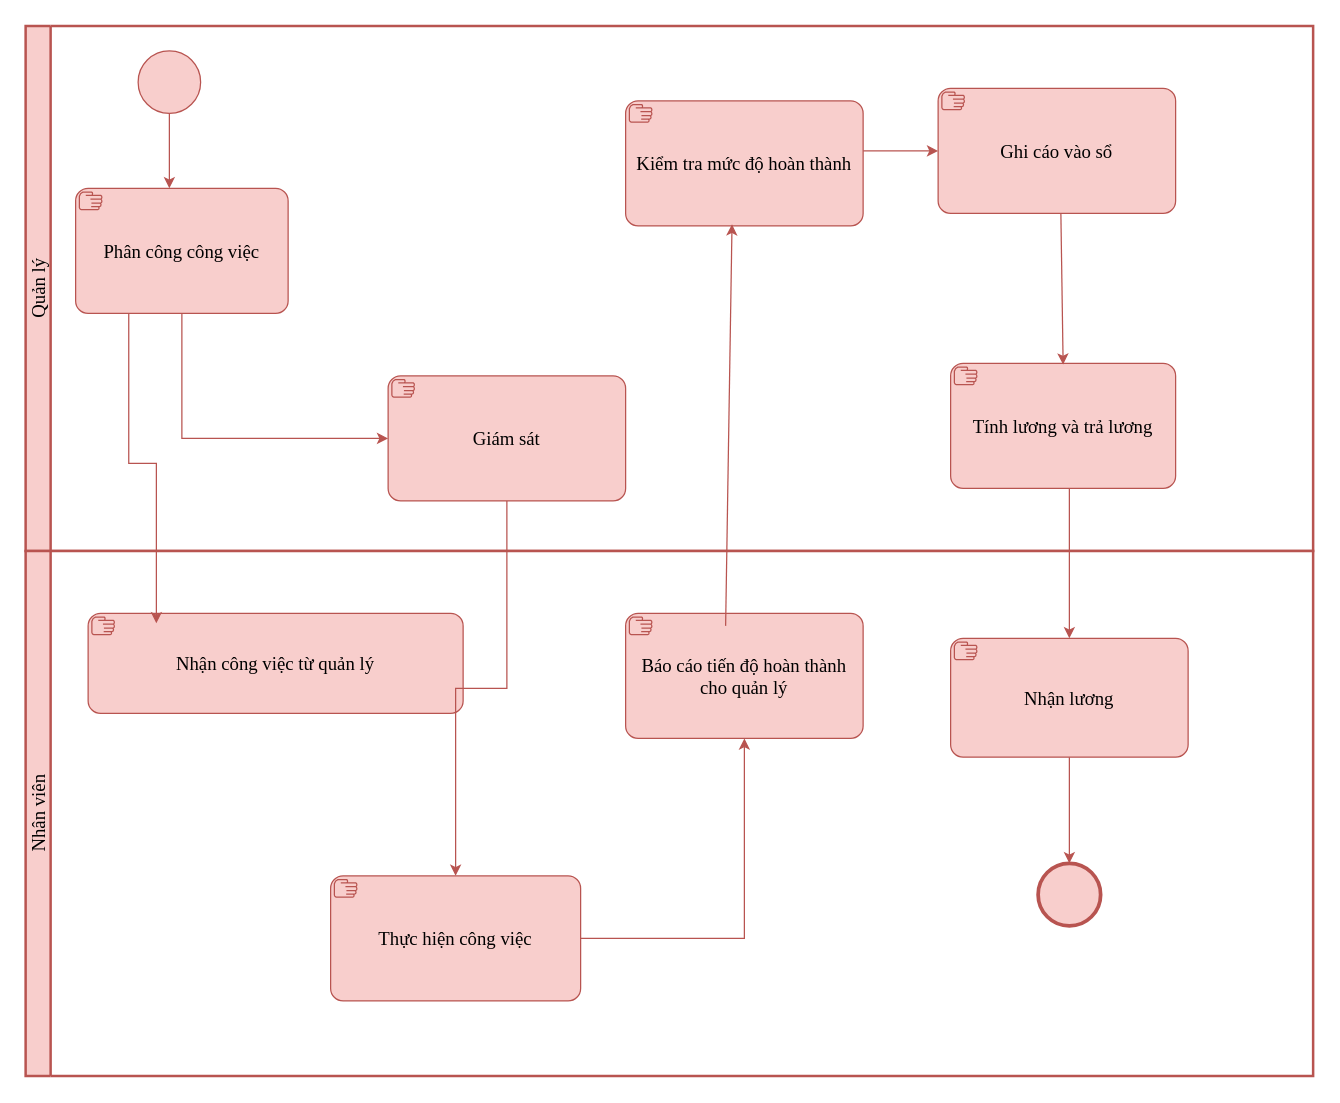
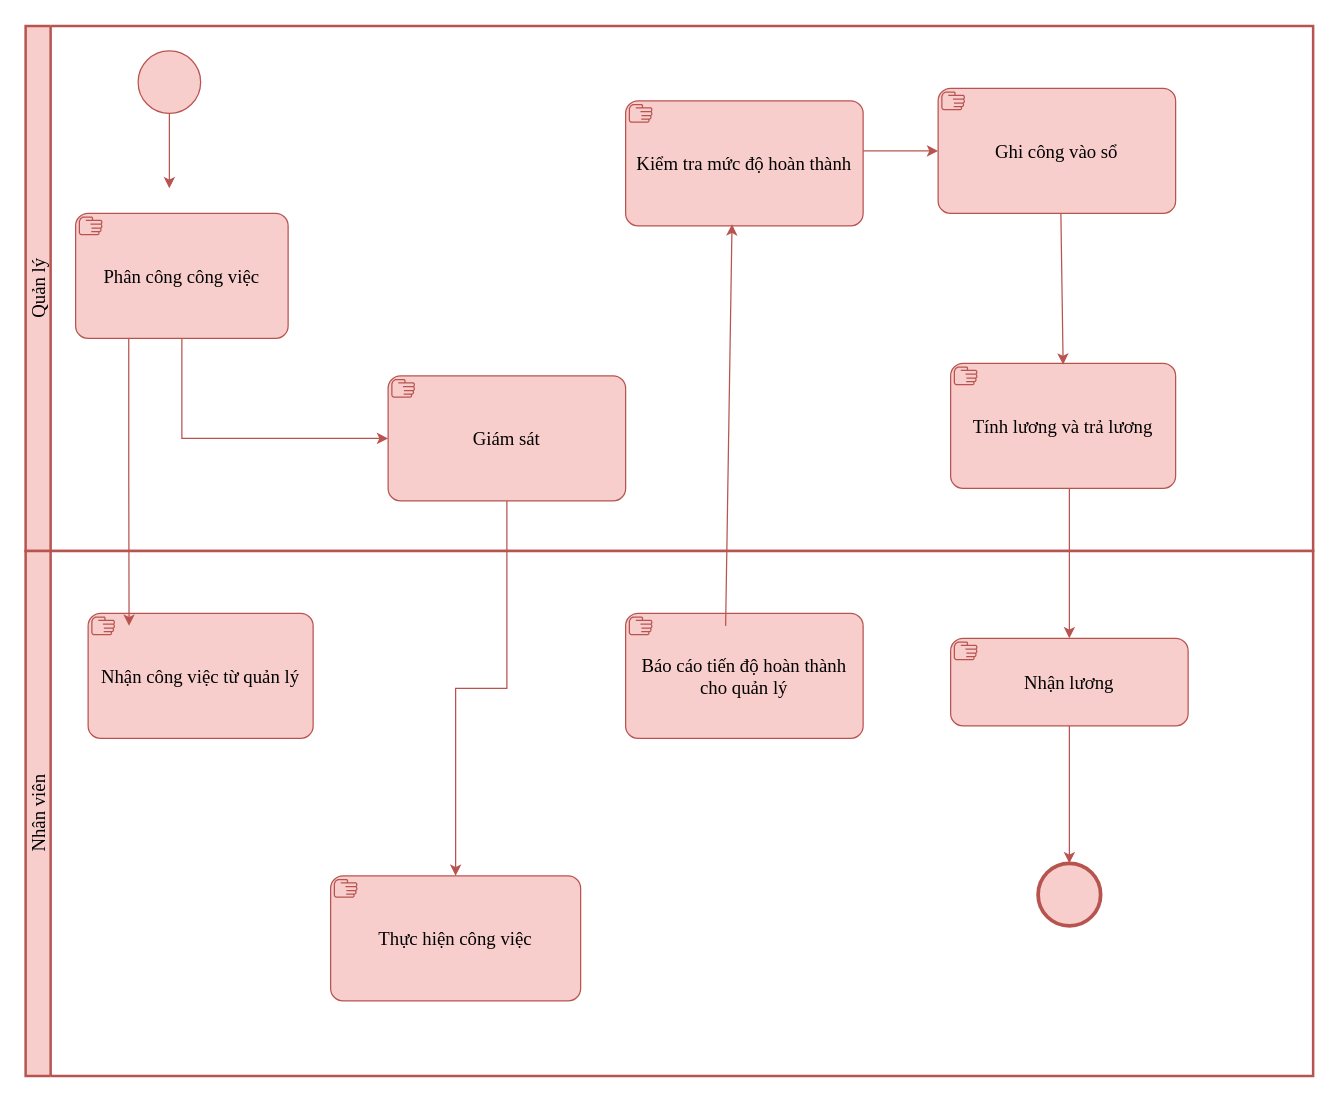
node "Ghi cáo vào sổ": label "Ghi cáo vào sổ" -> "Ghi công vào sổ"
node "Phân công công việc": moved (182, 251) -> (182, 276)
node "Nhận công việc từ quản lý": size 375x100 -> 225x125
node "Nhận lương": size 238x119 -> 238x88
edge "Thực hiện công việc" -> "Báo cáo tiến độ hoàn thành cho quản lý": removed
